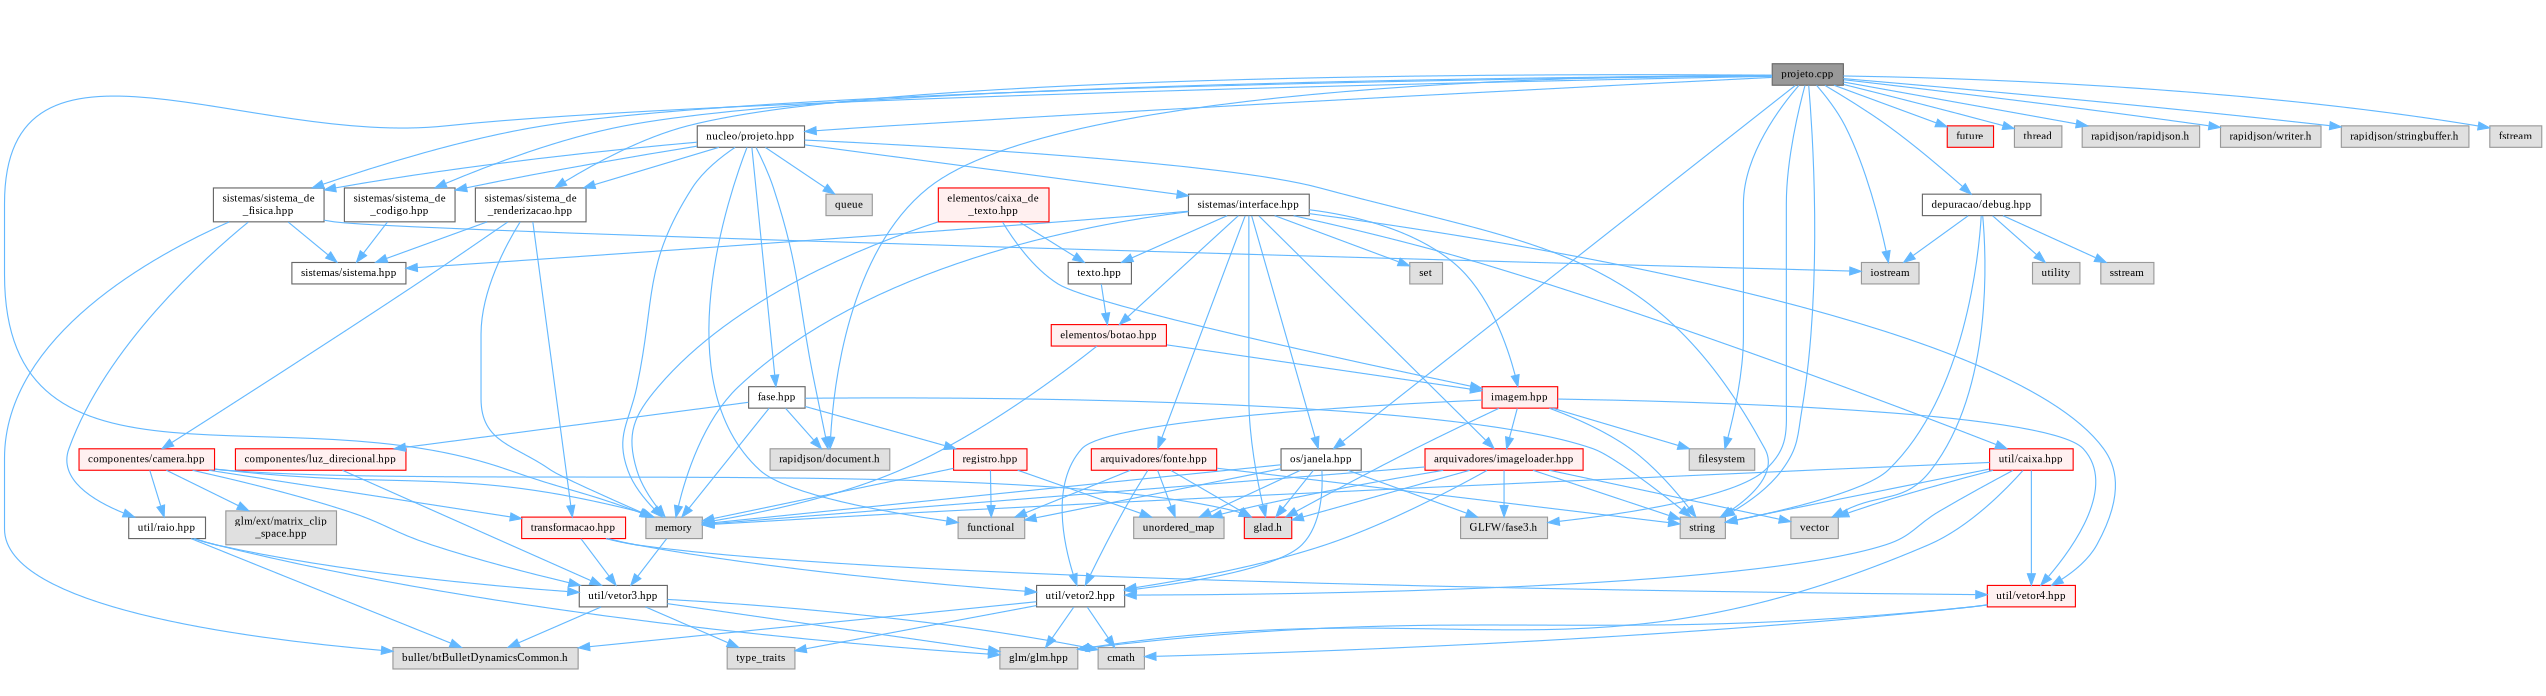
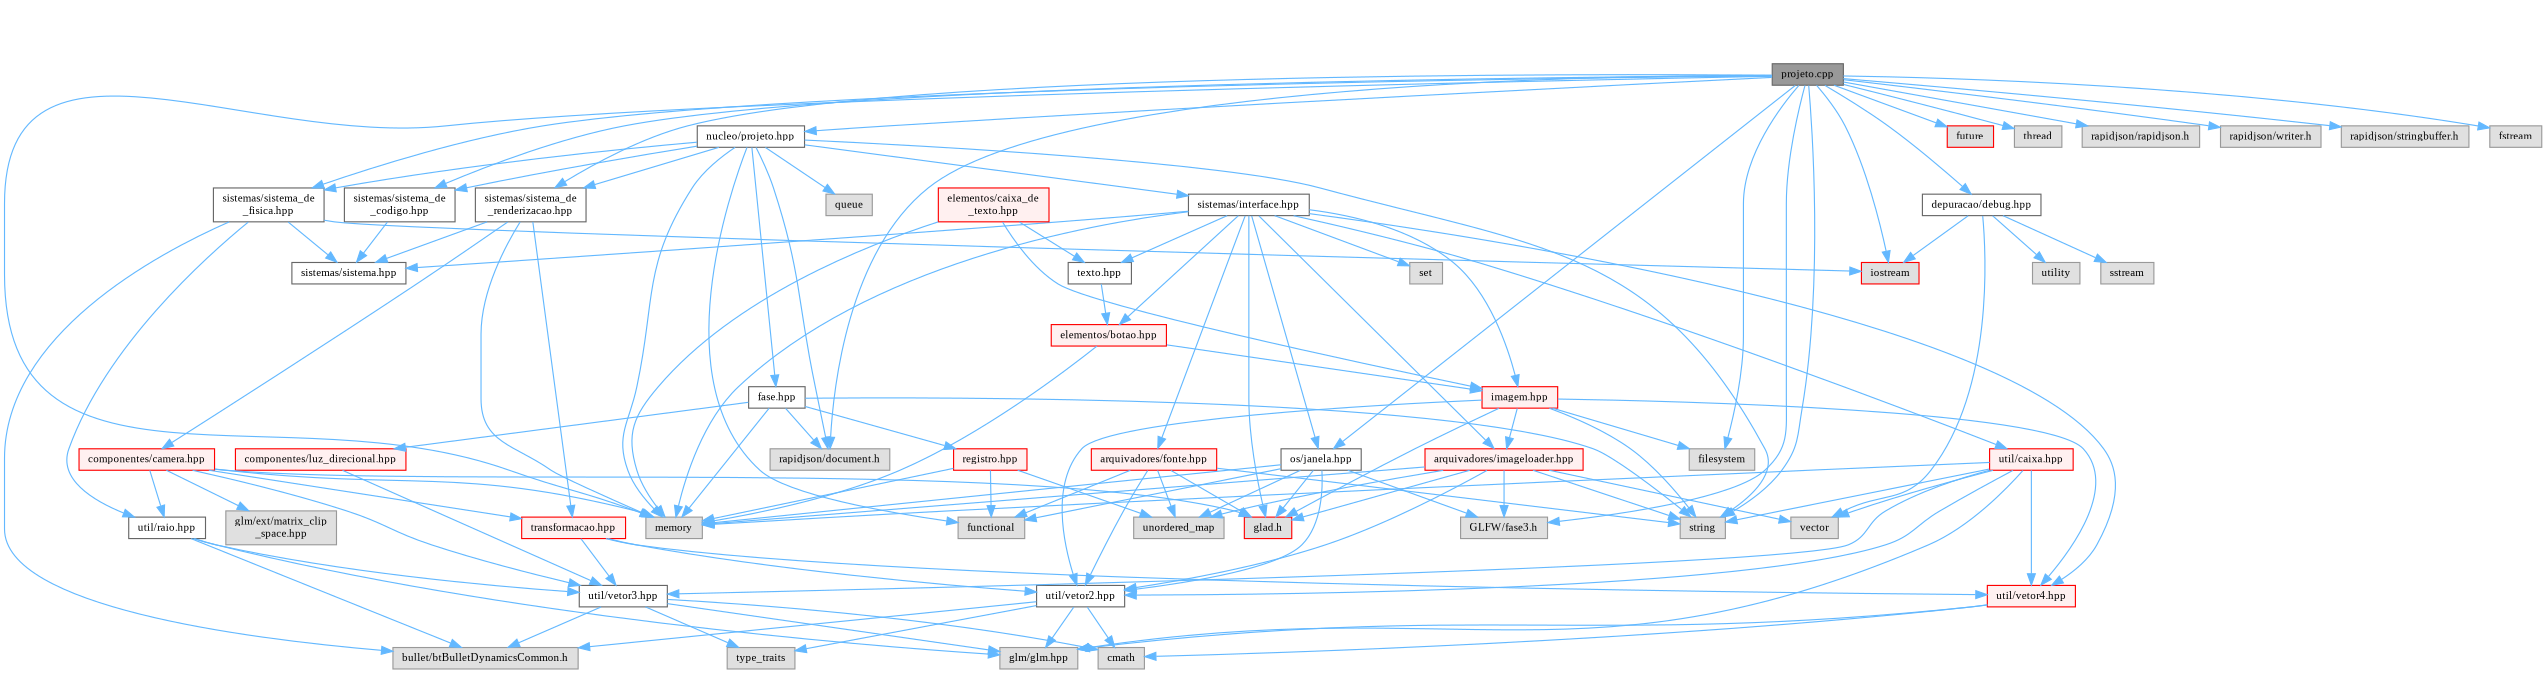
node "iostream": color grey60 -> red
edge "depuracao/debug.hpp" -> "string": removed
edge "memory" -> "util/vetor3.hpp": now "util/caixa.hpp" -> "util/vetor3.hpp"
